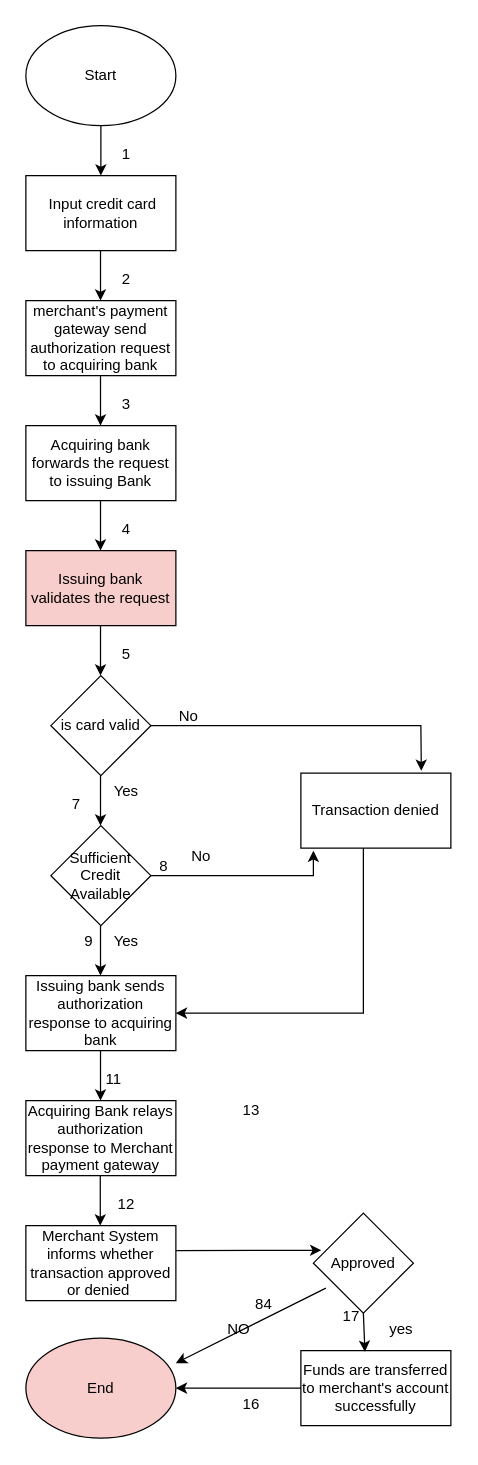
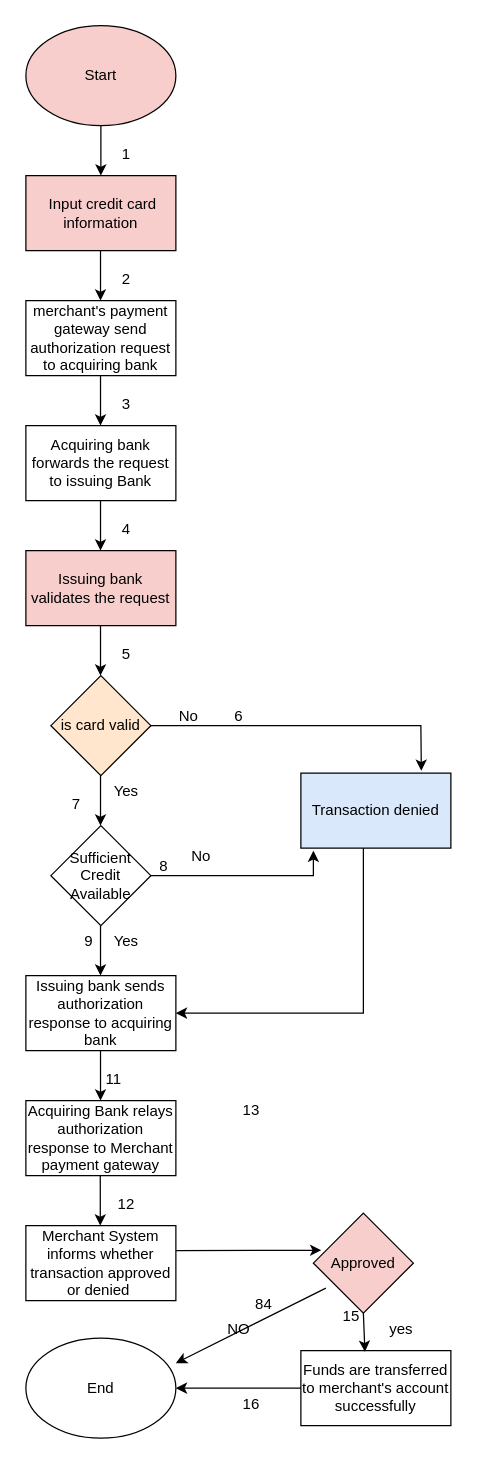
node "Start": fillcolor #ffffff -> #f8cecc
node "Input credit card information": fillcolor #ffffff -> #f8cecc
node "6": added
node "is card valid": fillcolor #ffffff -> #ffe6cc
node "Transaction denied": fillcolor #ffffff -> #dae8fc
node "Approved": fillcolor #ffffff -> #f8cecc
node "17": label "17" -> "15"
node "End": fillcolor #f8cecc -> #ffffff
